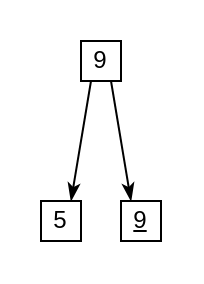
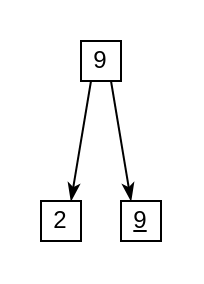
node "5": label "5" -> "2"
